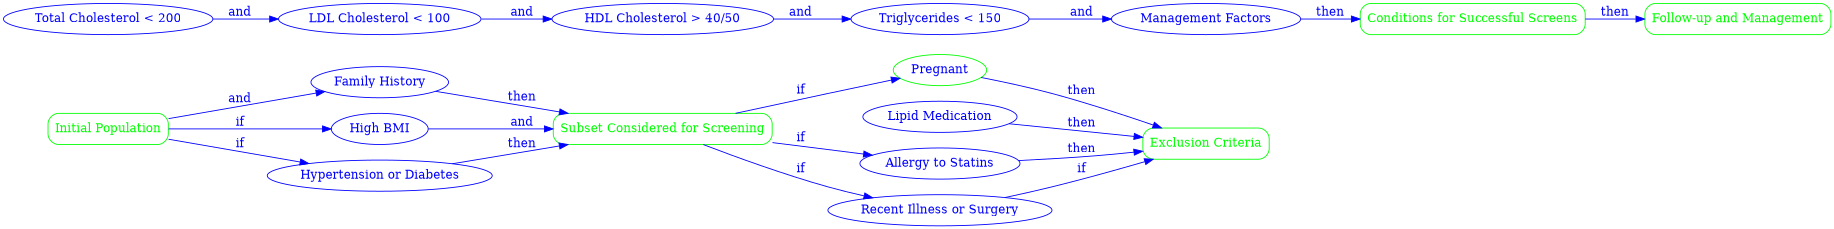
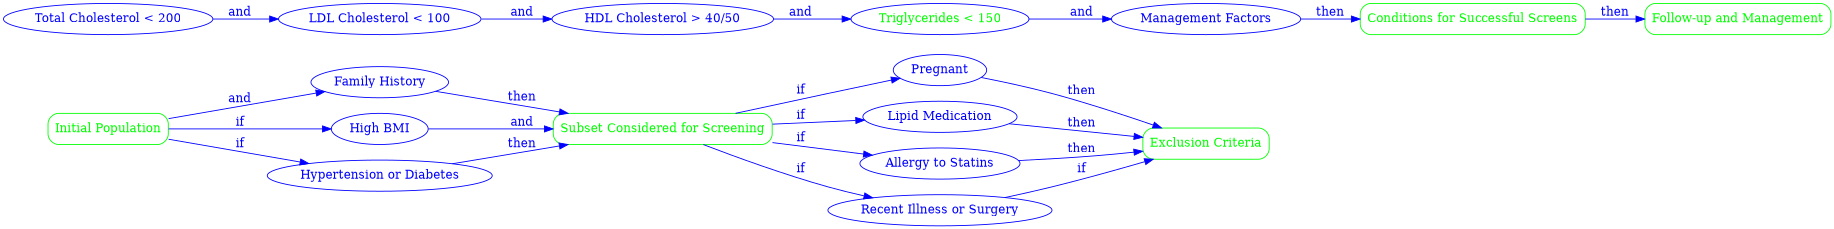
node "Triglycerides < 150": fontcolor blue -> green
node "Pregnant": color green -> blue
edge "Subset Considered for Screening" -> "Lipid Medication": added, label "if"
